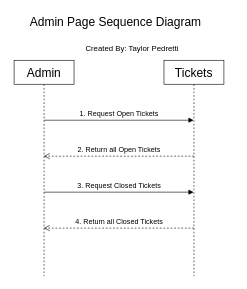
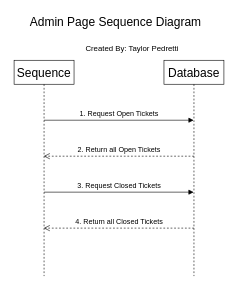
node "Admin": label "Admin" -> "Sequence"
node "Tickets": label "Tickets" -> "Database"
